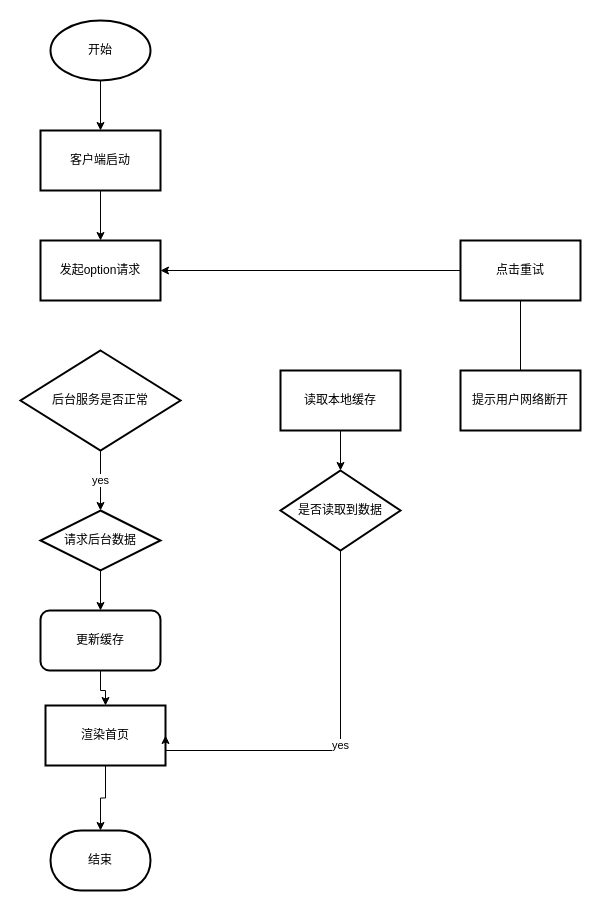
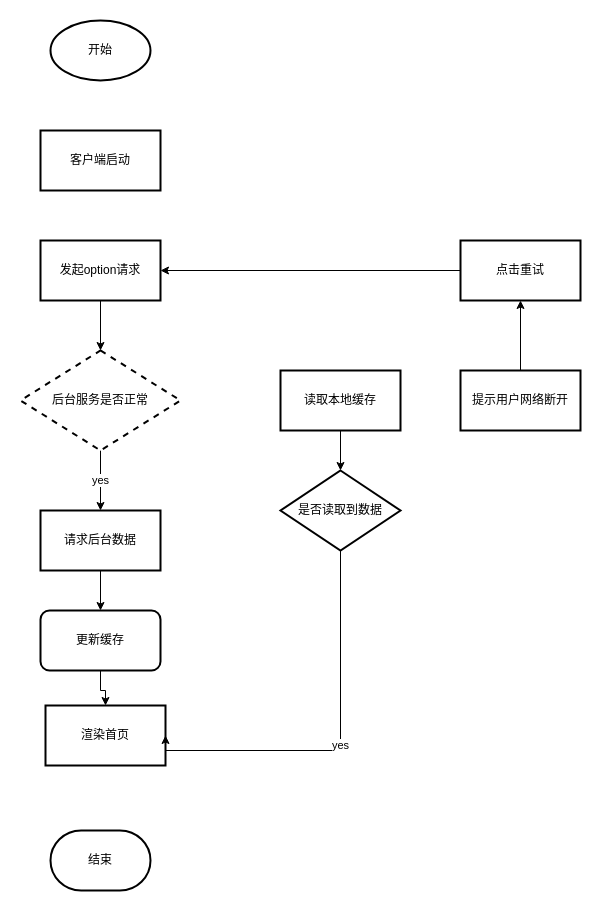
edge "开始" -> "客户端启动": removed
edge "客户端启动" -> "发起option请求": removed
edge "点击重试" -- "提示用户网络断开": arrowhead none -> classic
edge "发起option请求" -> "后台服务是否正常": added
node "后台服务是否正常": style solid -> dashed
node "请求后台数据": shape diamond -> rectangle
edge "渲染首页" -> "结束": removed
